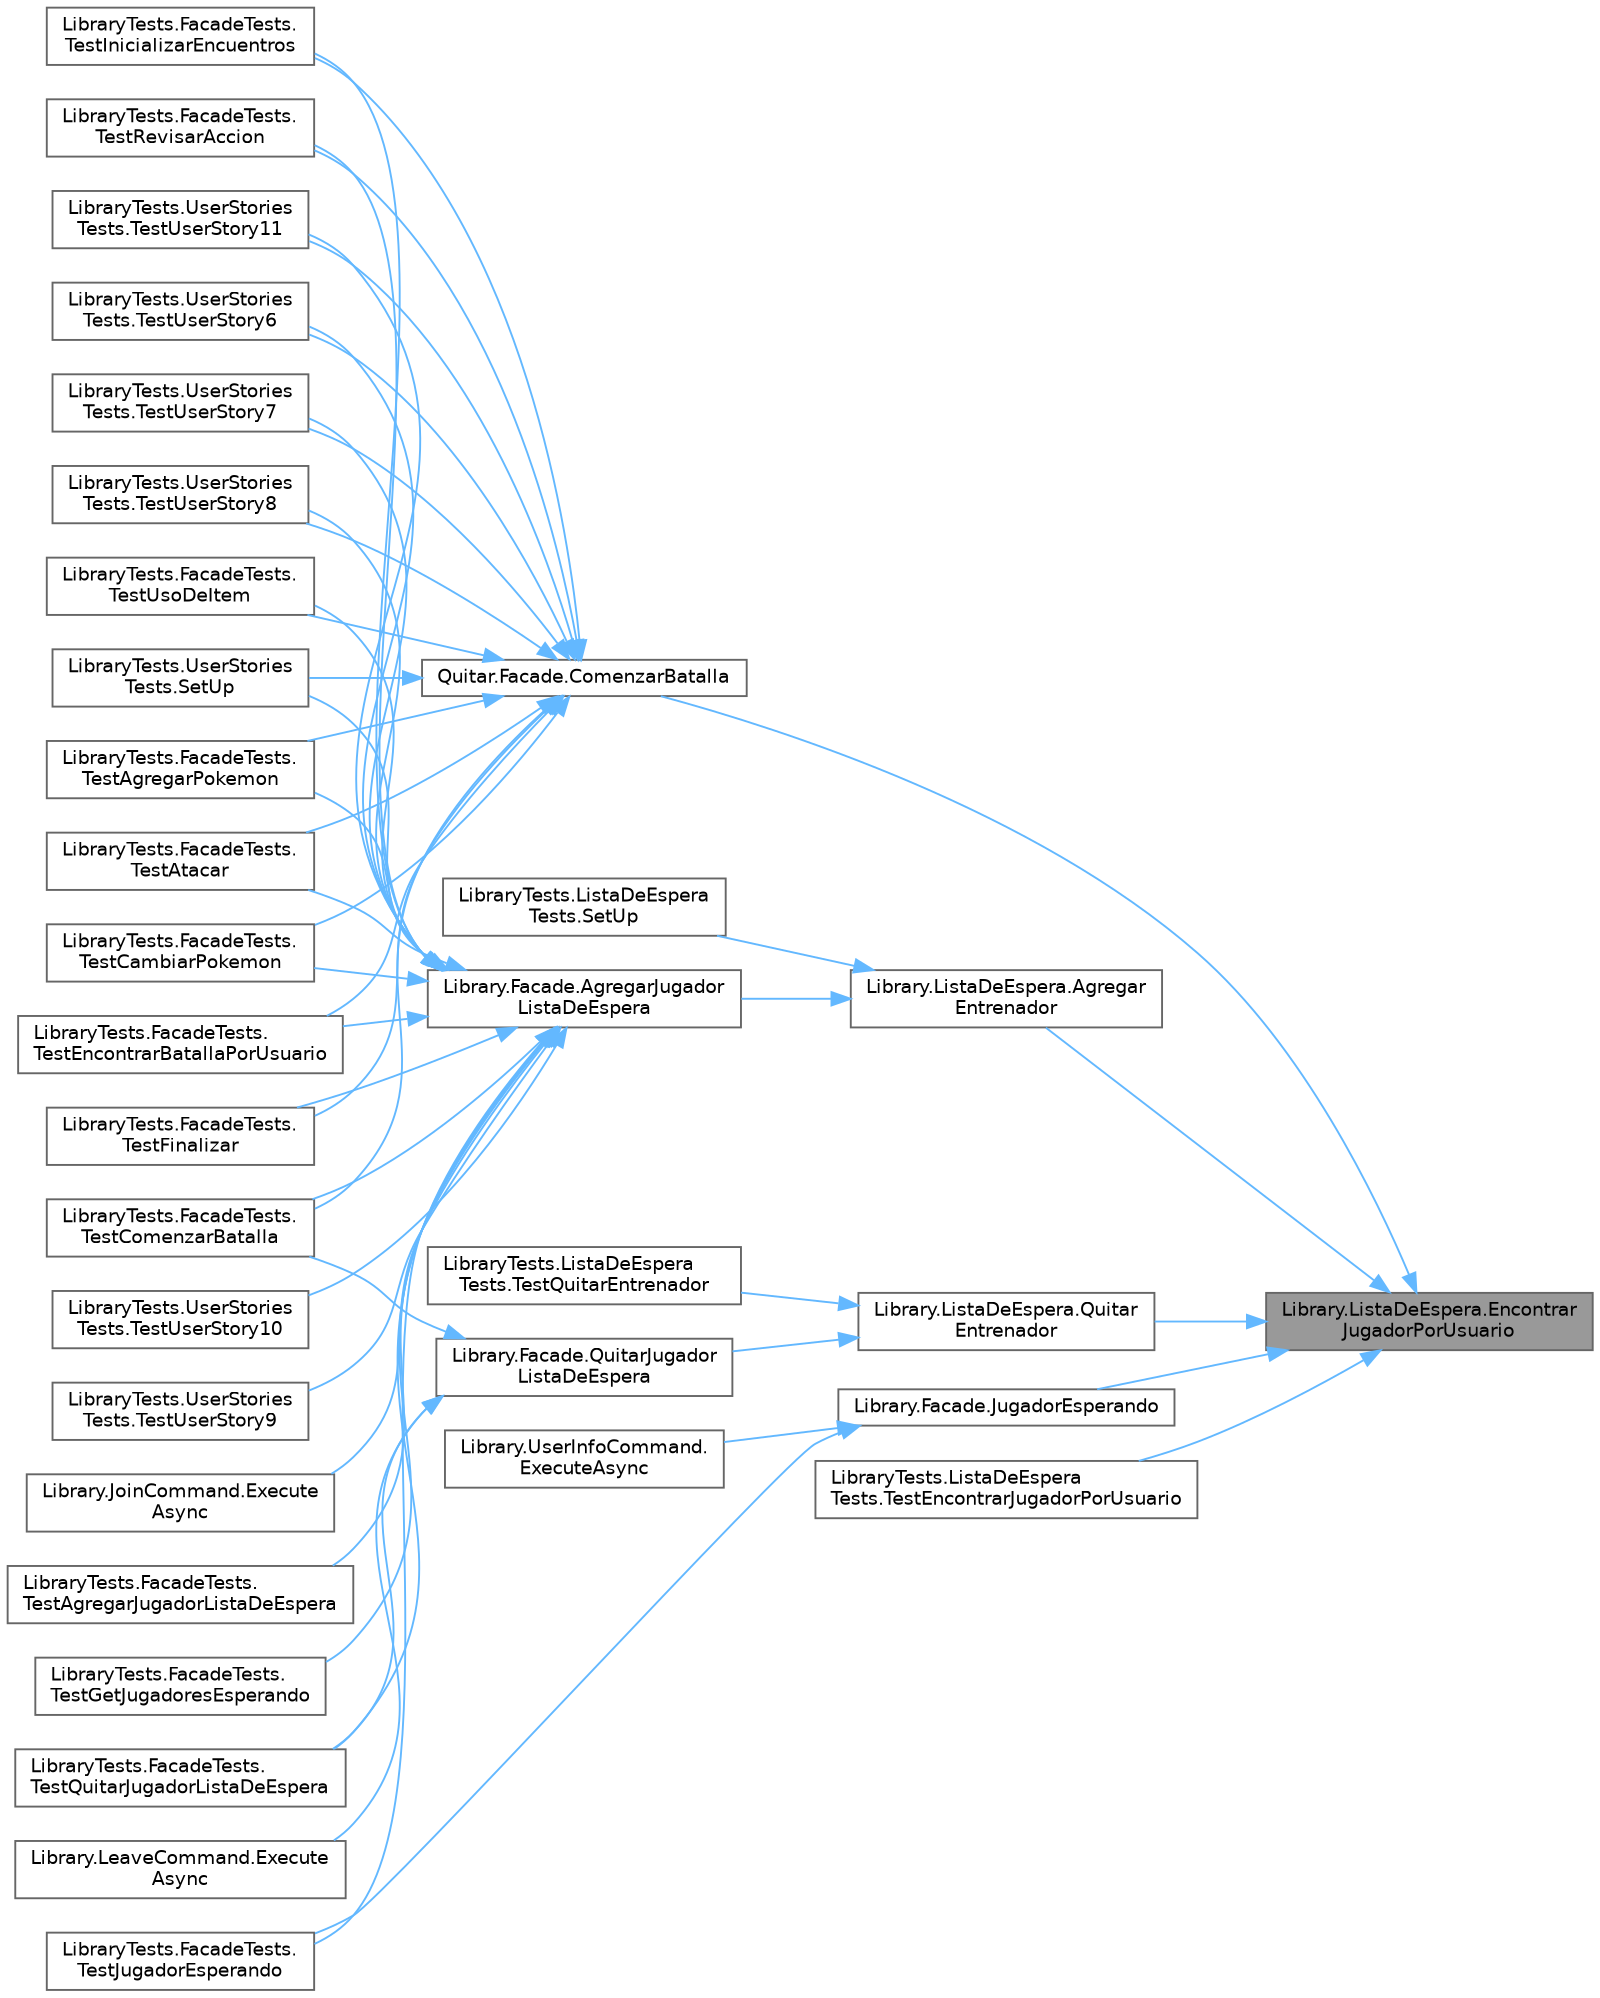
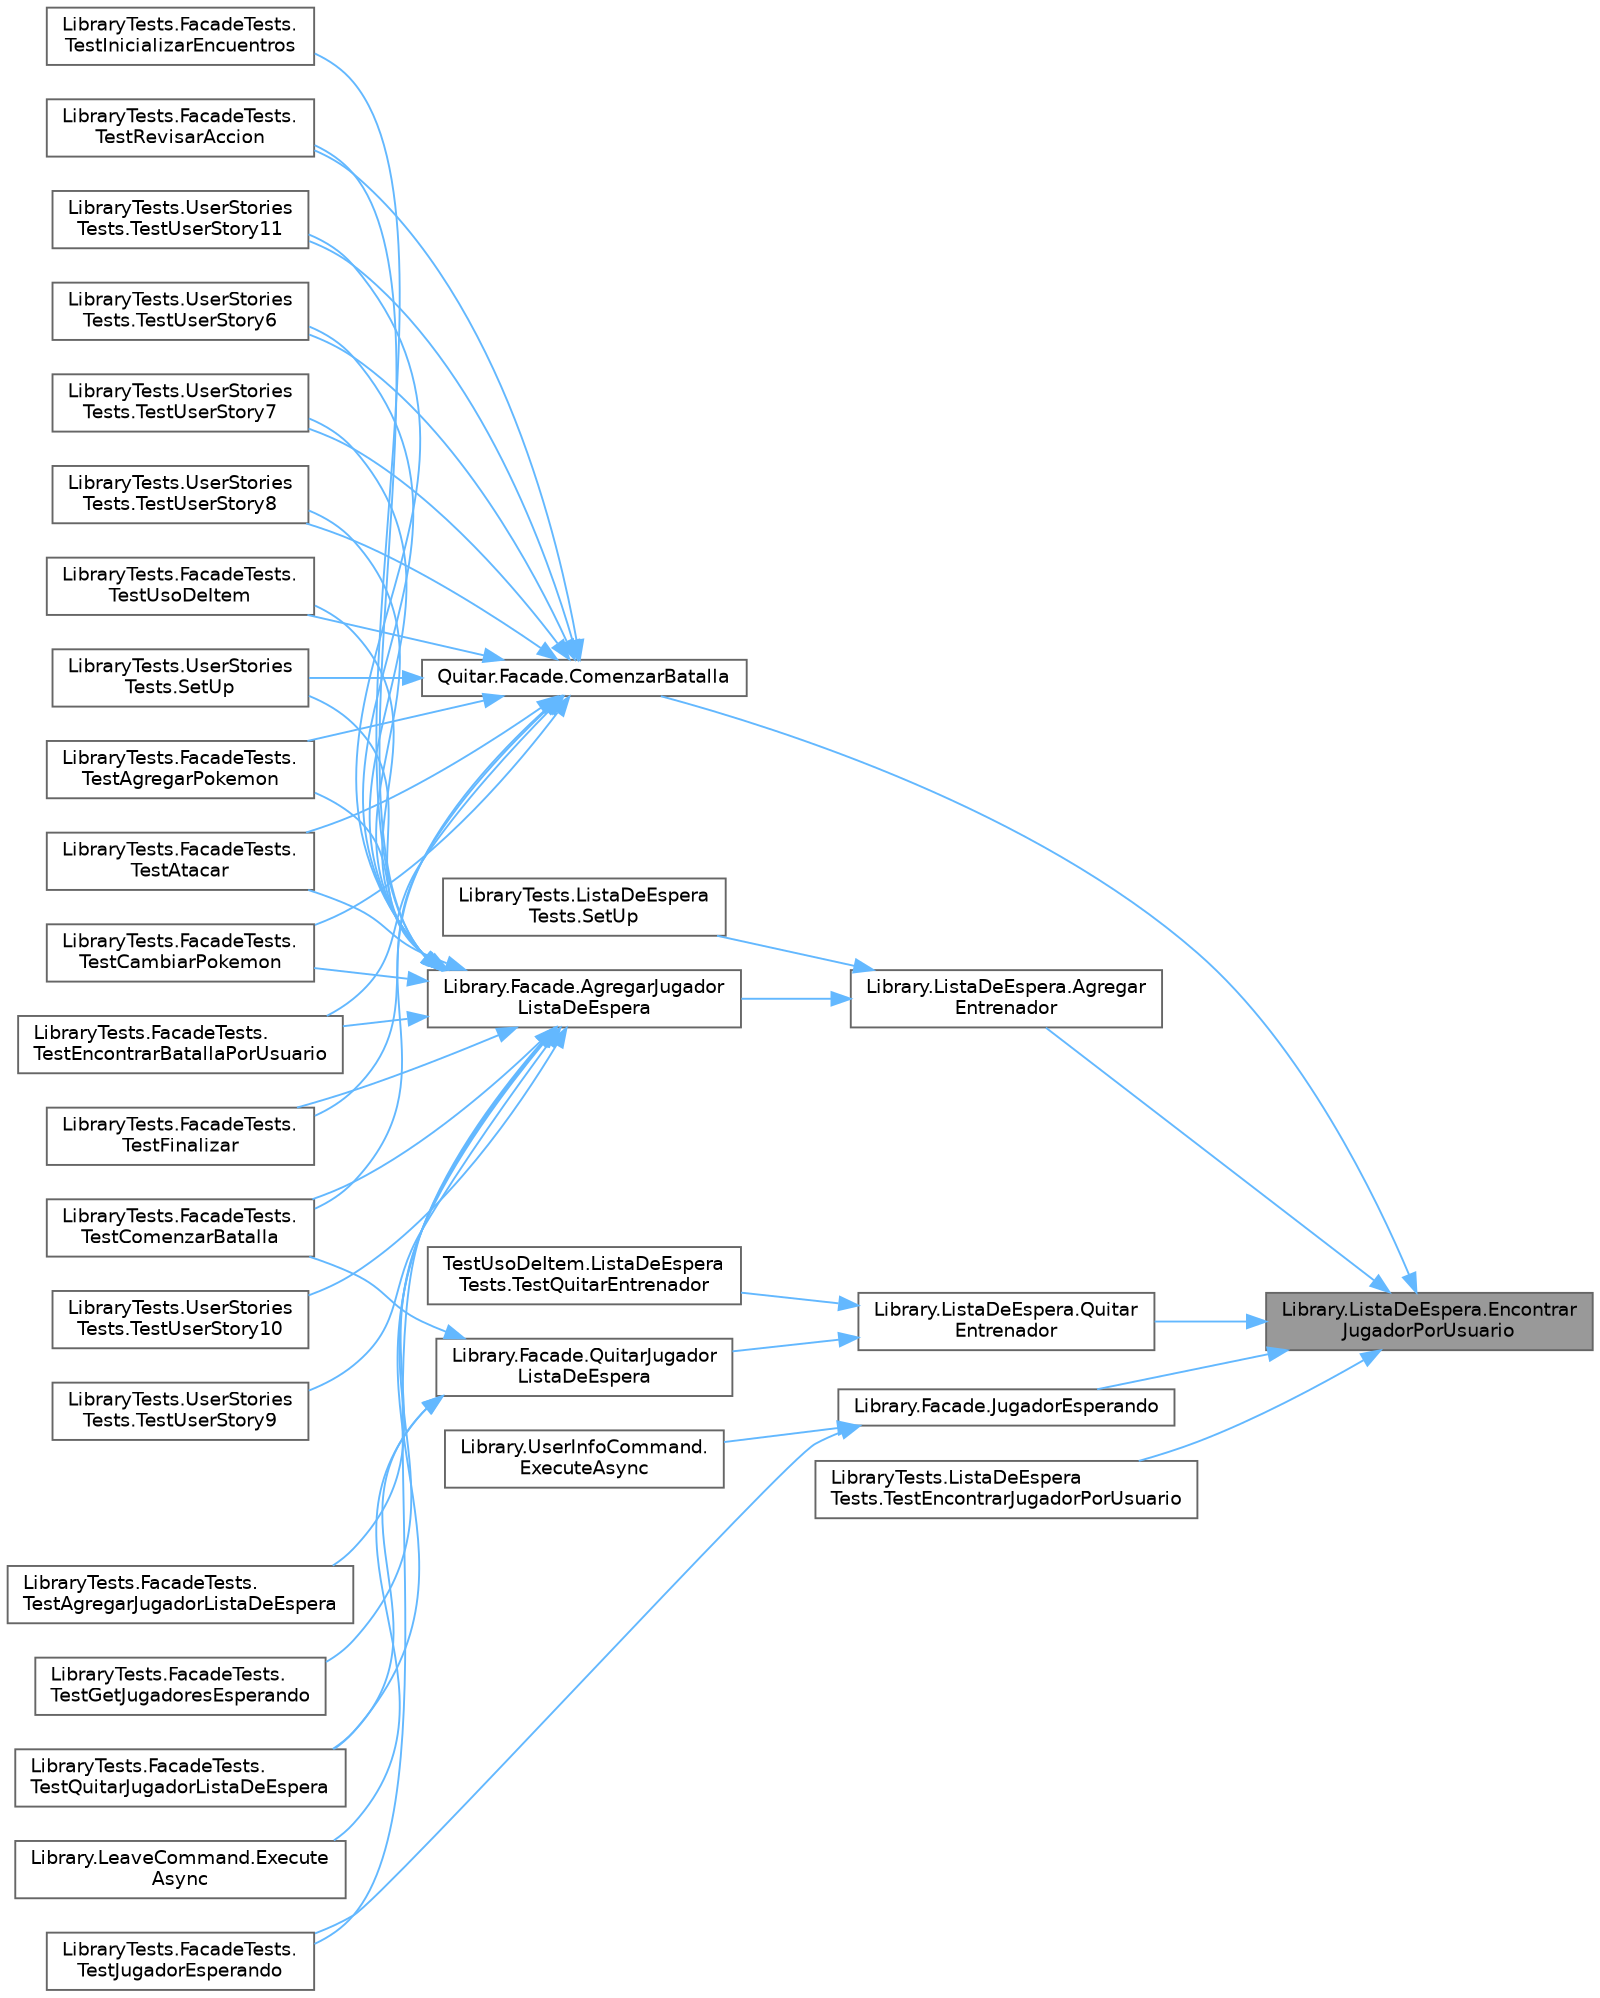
edge "LibraryTests.FacadeTests. TestInicializarEncuentros" -> "Quitar.Facade.ComenzarBatalla": removed
node "LibraryTests.ListaDeEspera Tests.TestQuitarEntrenador": label "LibraryTests.ListaDeEspera Tests.TestQuitarEntrenador" -> "TestUsoDeItem.ListaDeEspera Tests.TestQuitarEntrenador"
node "Library.JoinCommand.Execute Async": removed
